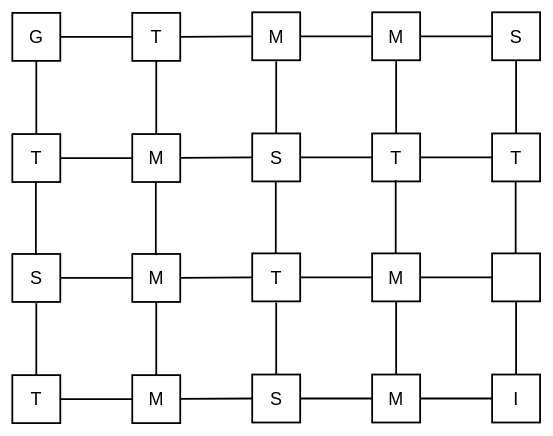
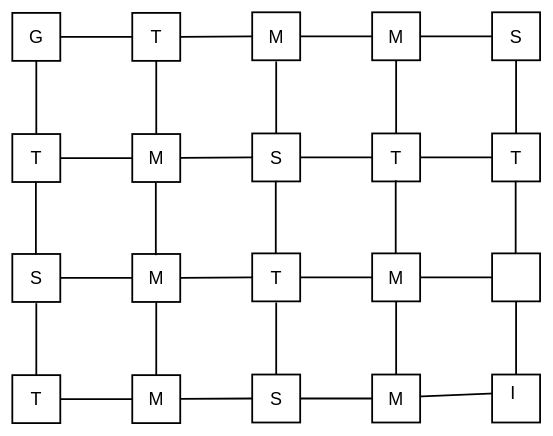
node "I": moved (516, 399) -> (513, 393)
